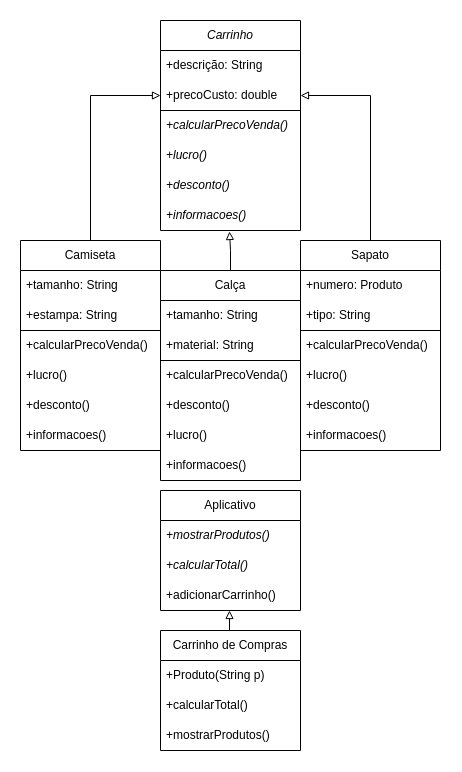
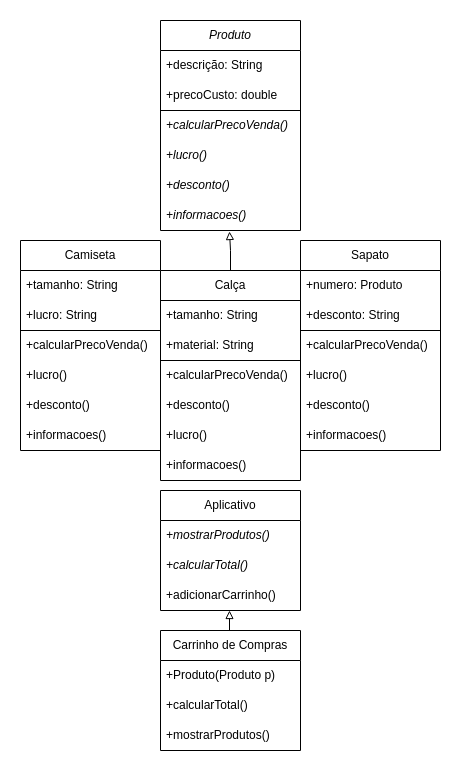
node "Carrinho": label "Carrinho" -> "Produto"
edge "Camiseta" -> "+precoCusto: double": removed
edge "Sapato" -> "+precoCusto: double": removed
node "+estampa: String": label "+estampa: String" -> "+lucro: String"
node "+tipo: String": label "+tipo: String" -> "+desconto: String"
node "+Produto(String p)": label "+Produto(String p)" -> "+Produto(Produto p)"
